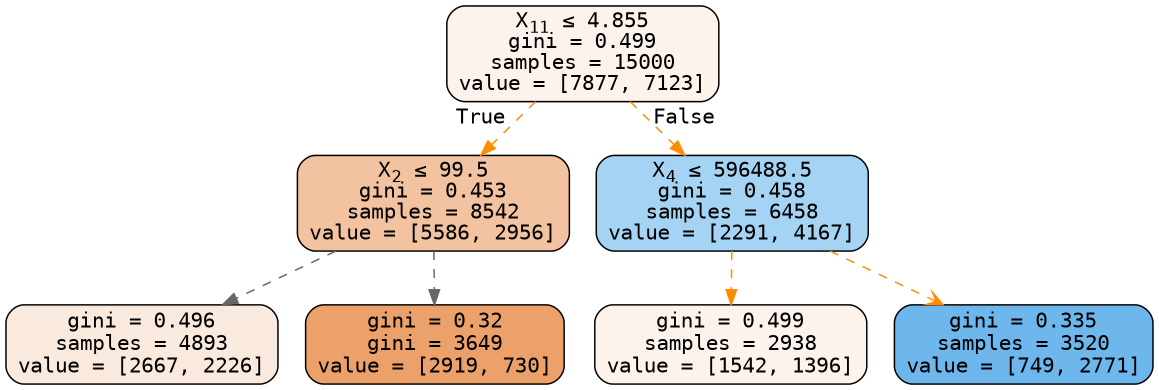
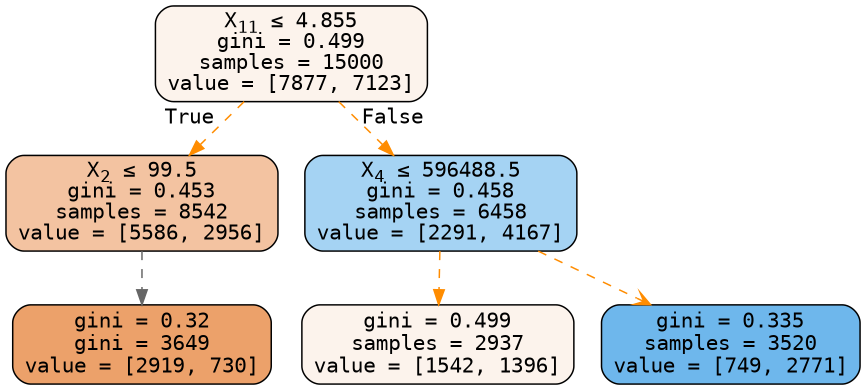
node "gini = 0.496": removed
node "gini = 0.499": text "samples = 2938" -> "samples = 2937"
